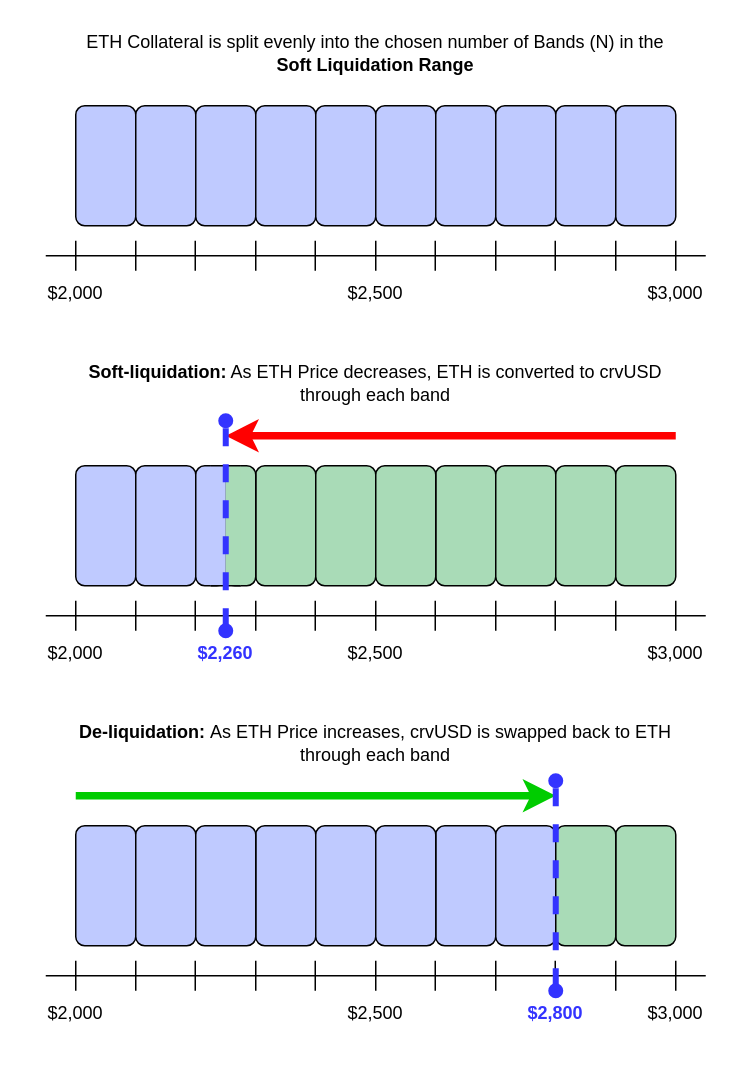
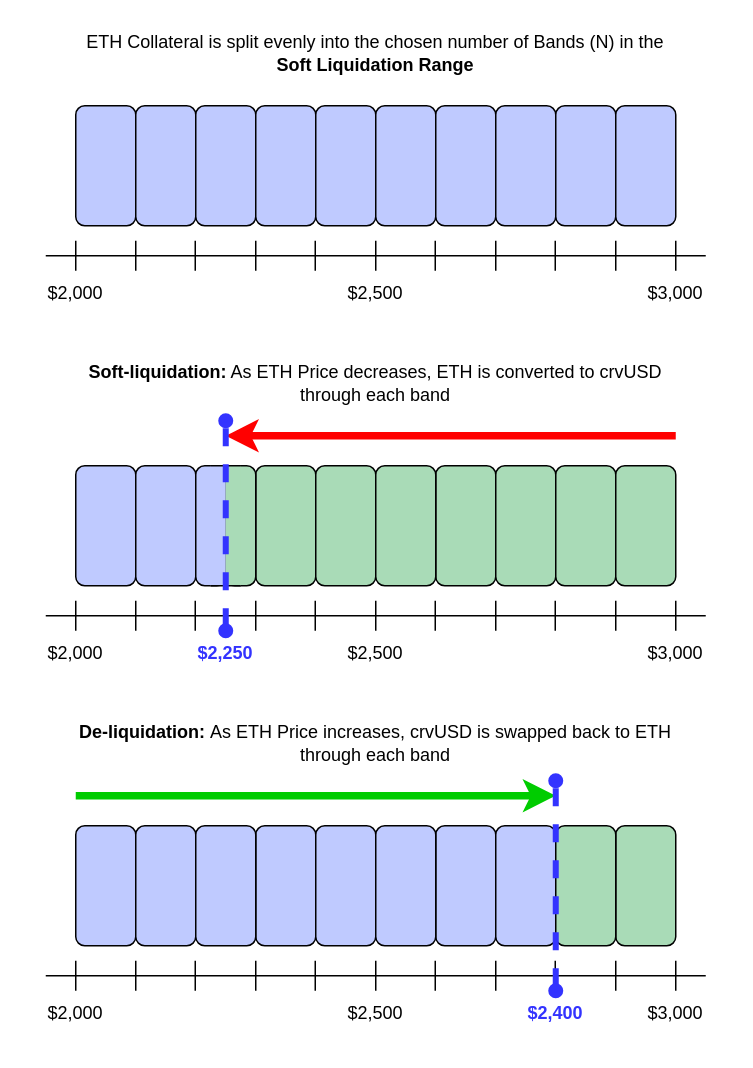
node "$2,260": label "$2,260" -> "$2,250"
node "$2,800": label "$2,800" -> "$2,400"
